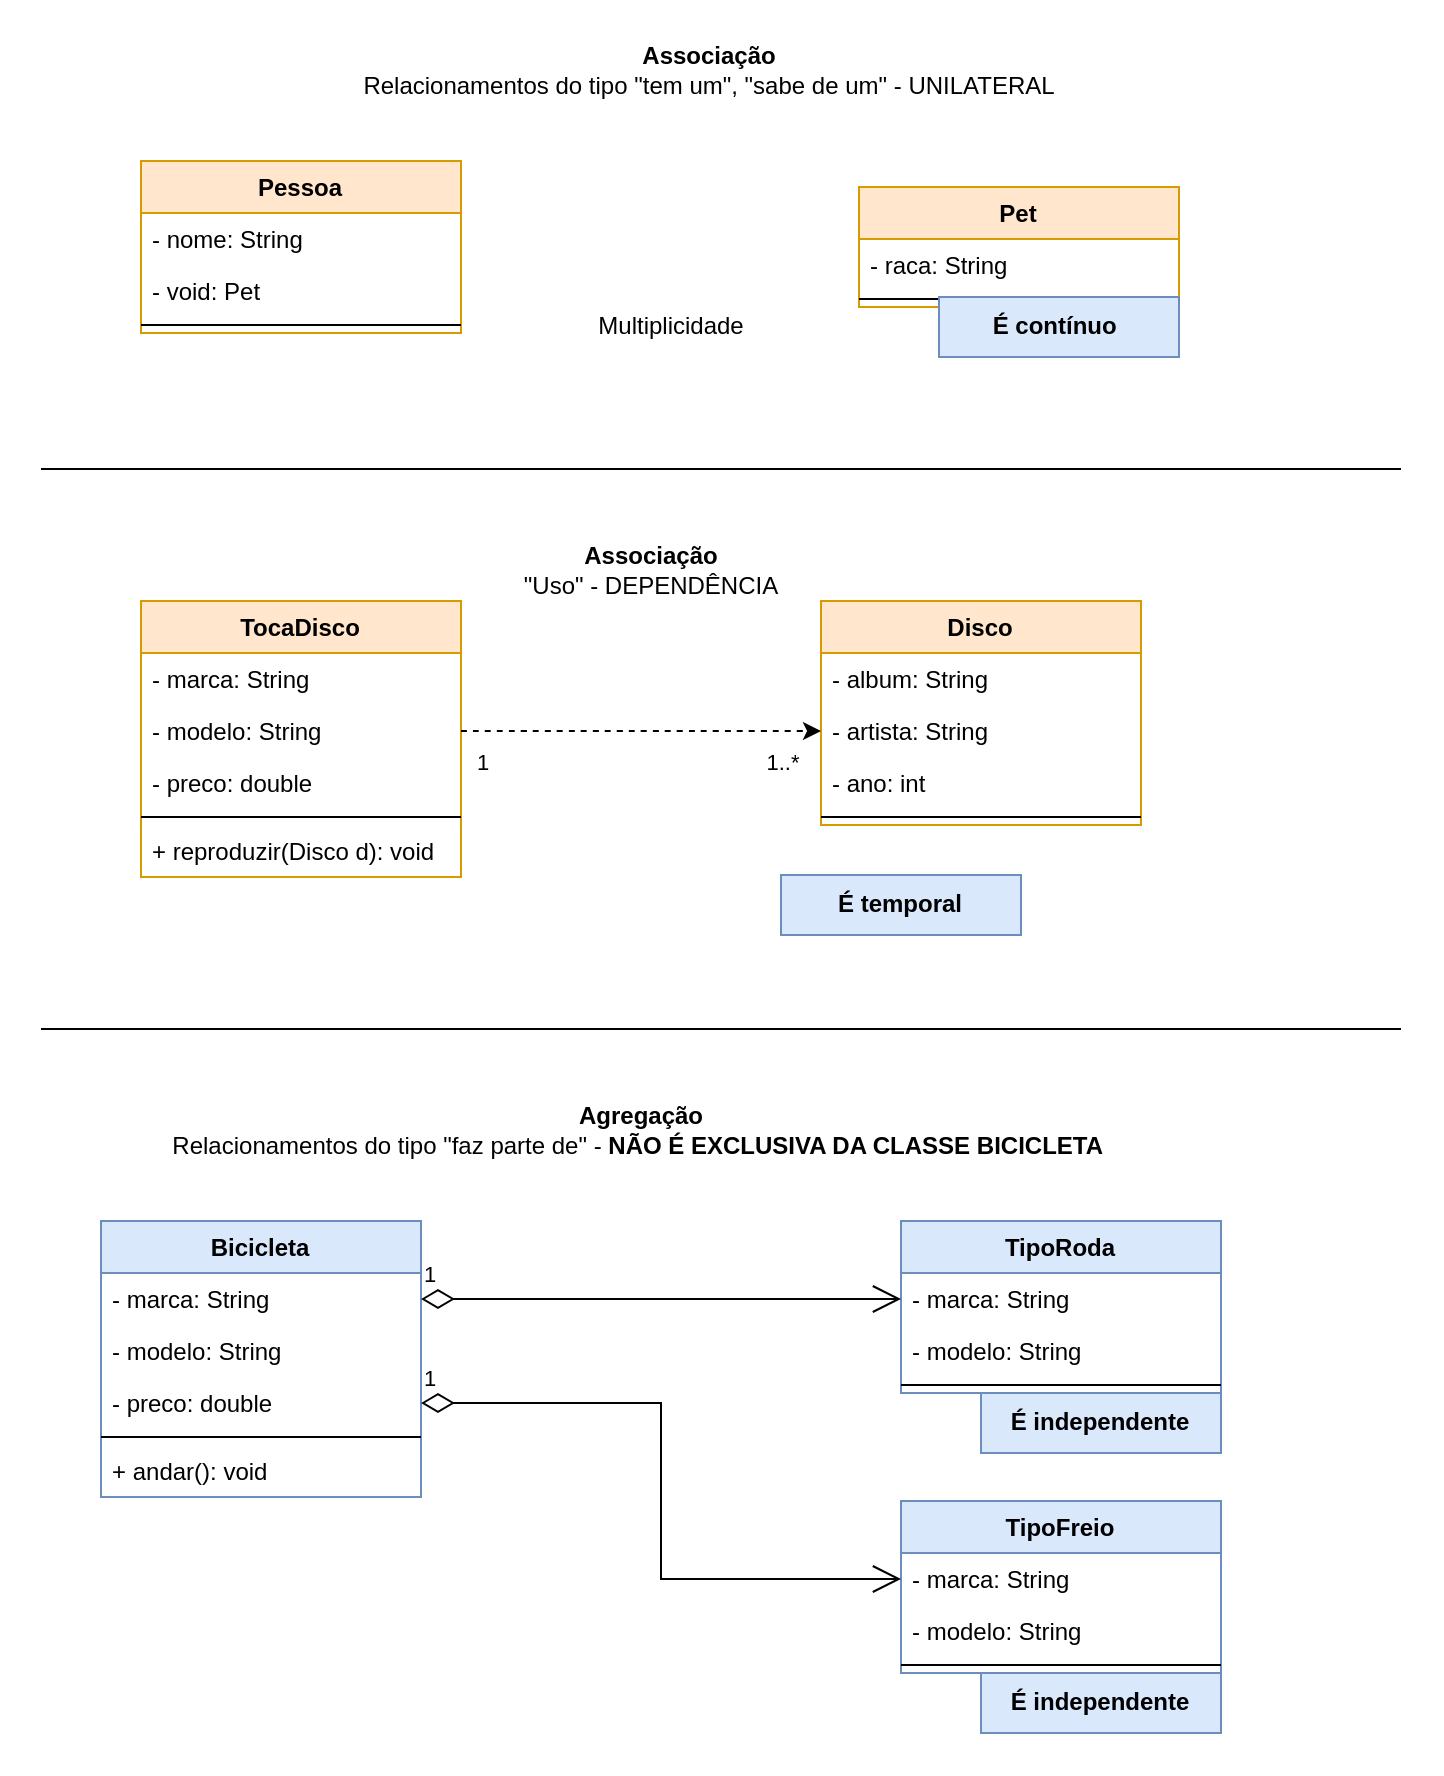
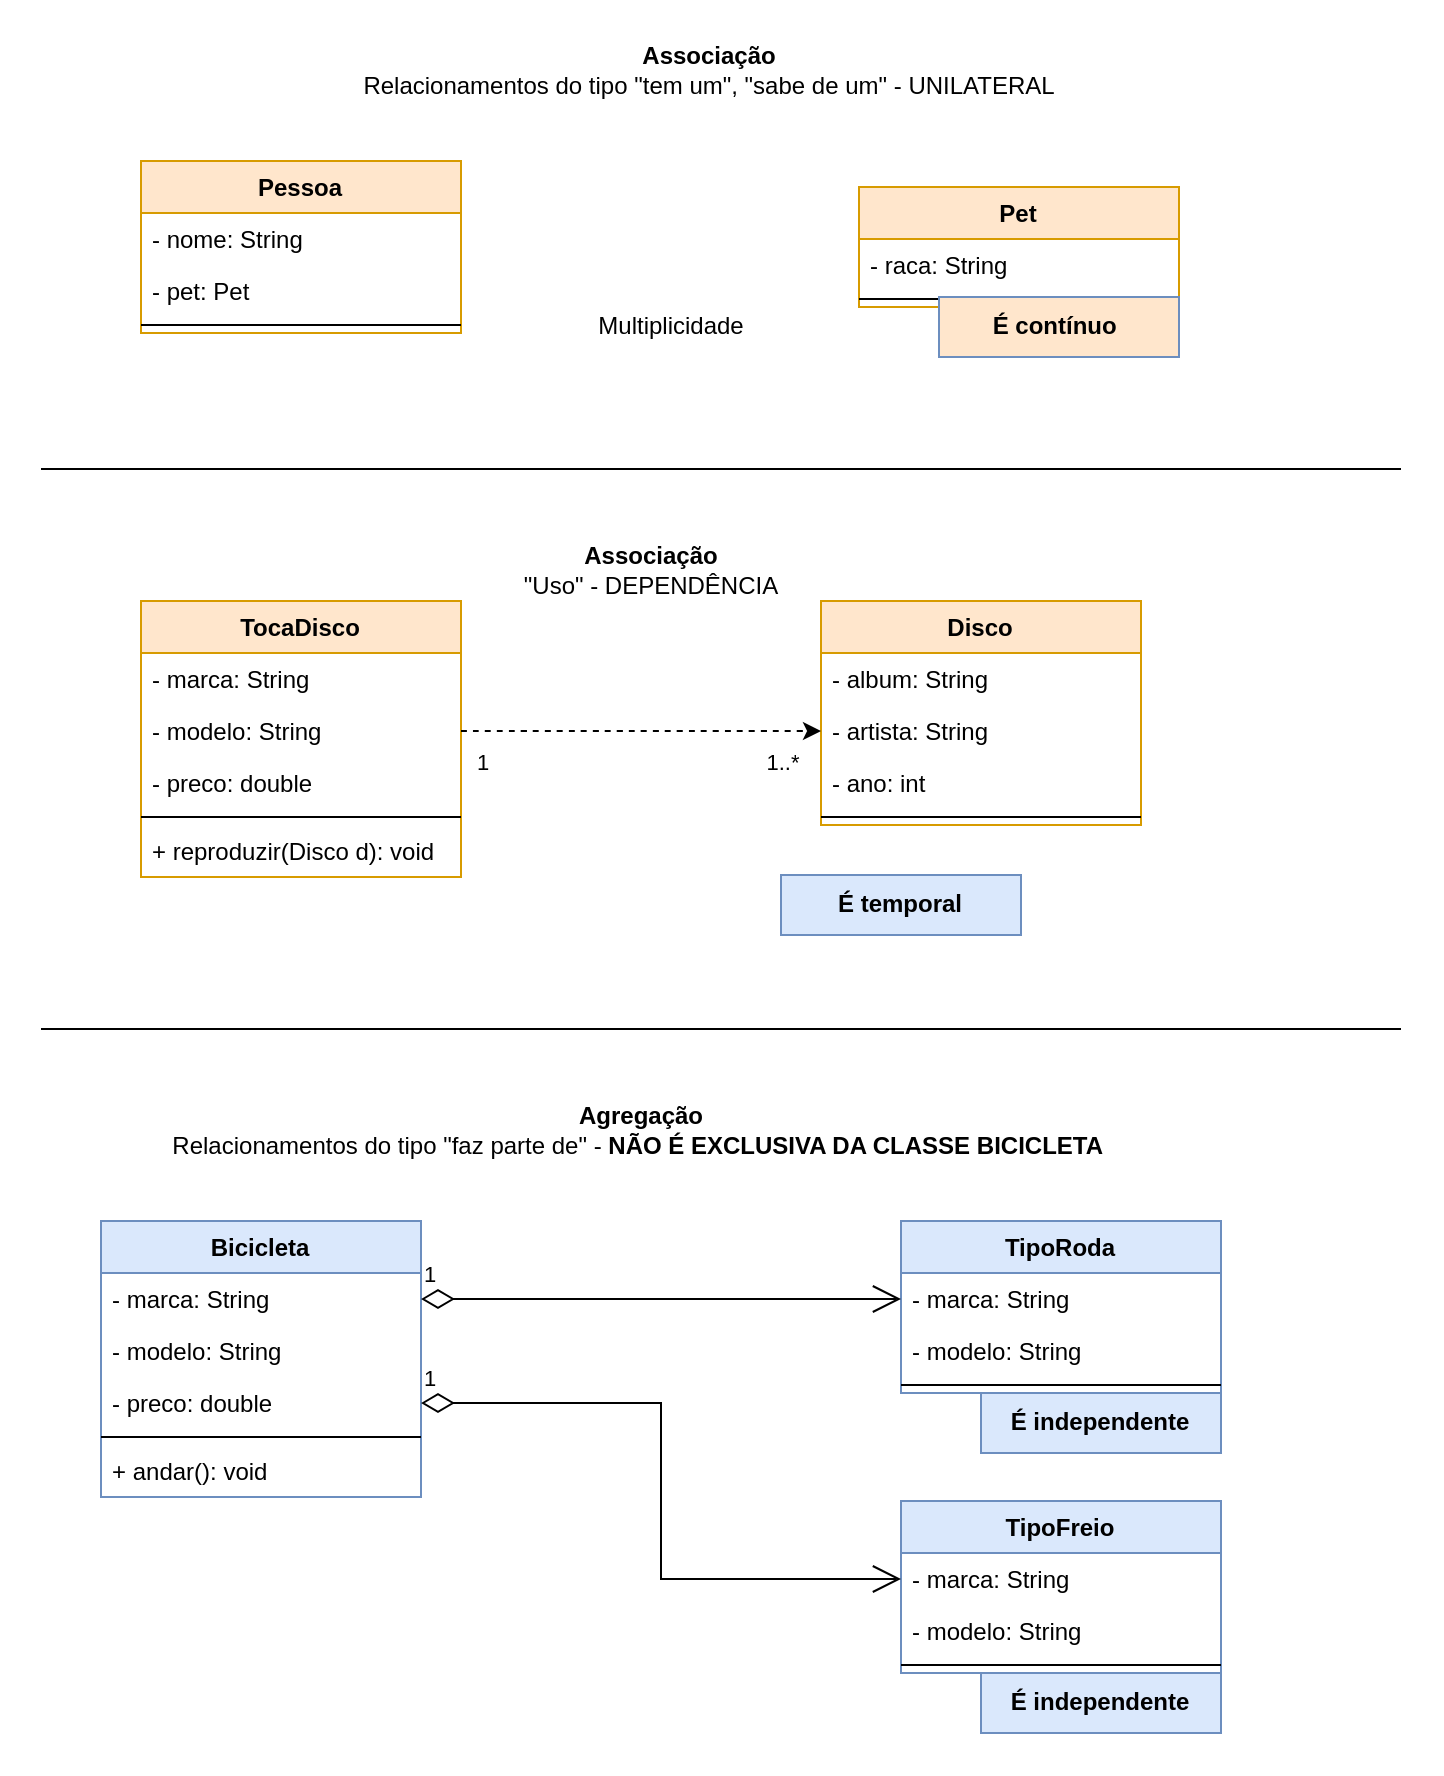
node "- void: Pet": label "- void: Pet" -> "- pet: Pet"
node "É contínuo": fillcolor #dae8fc -> #ffe6cc
